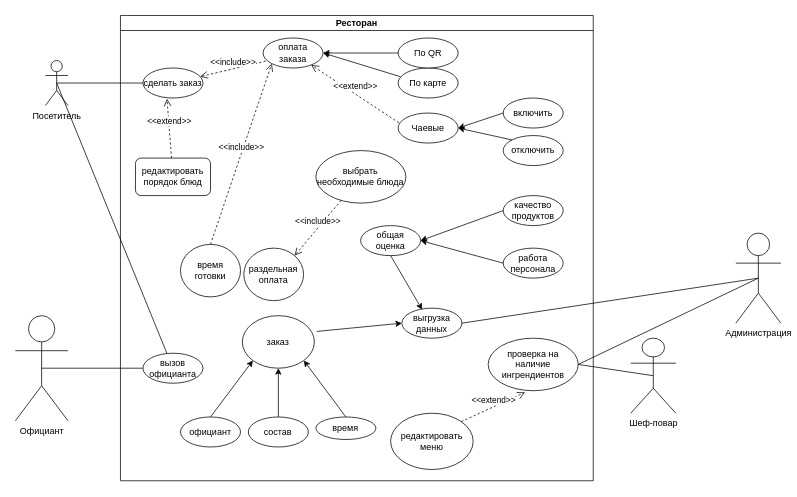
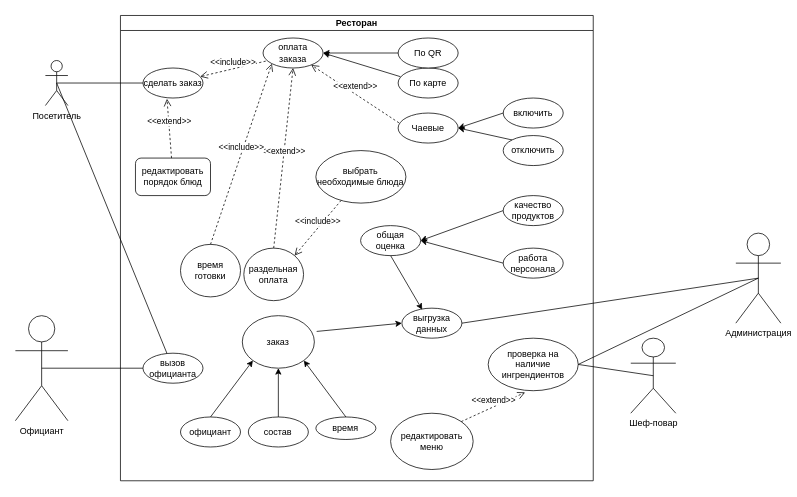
edge "раздельная оплата" -> "оплата заказа": added, label "<<extend>>"
